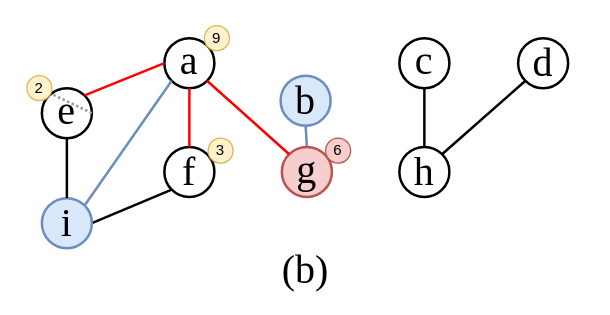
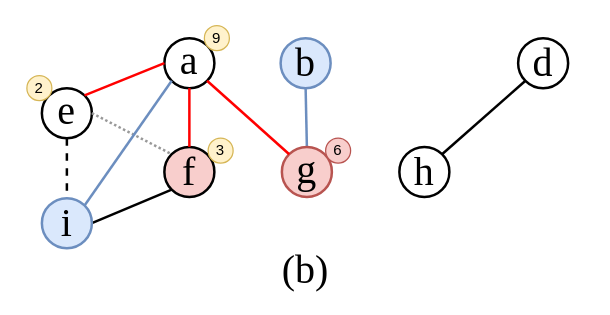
node "c": removed
node "b": moved (306, 101) -> (306, 63)
edge "2" -- "e": now "f" -- "e"
edge "c" -- "h": removed
edge "e" -- "i": style solid -> dashed
node "f": fillcolor #ffffff -> #f8cecc
